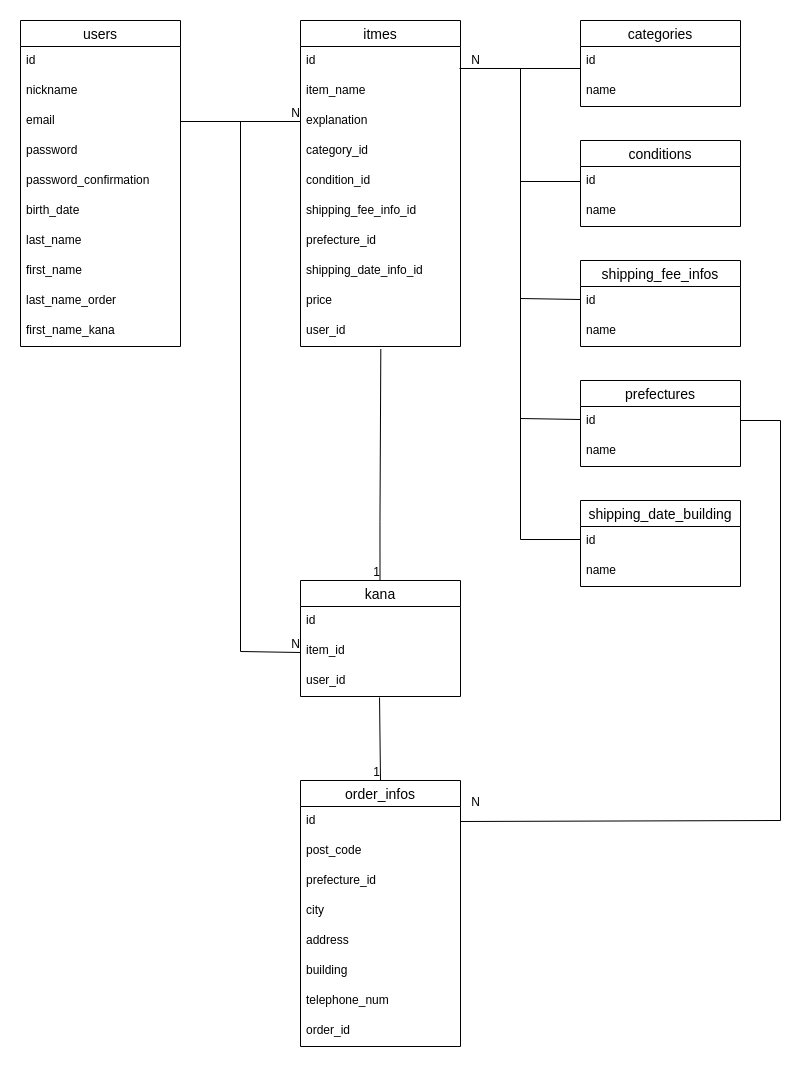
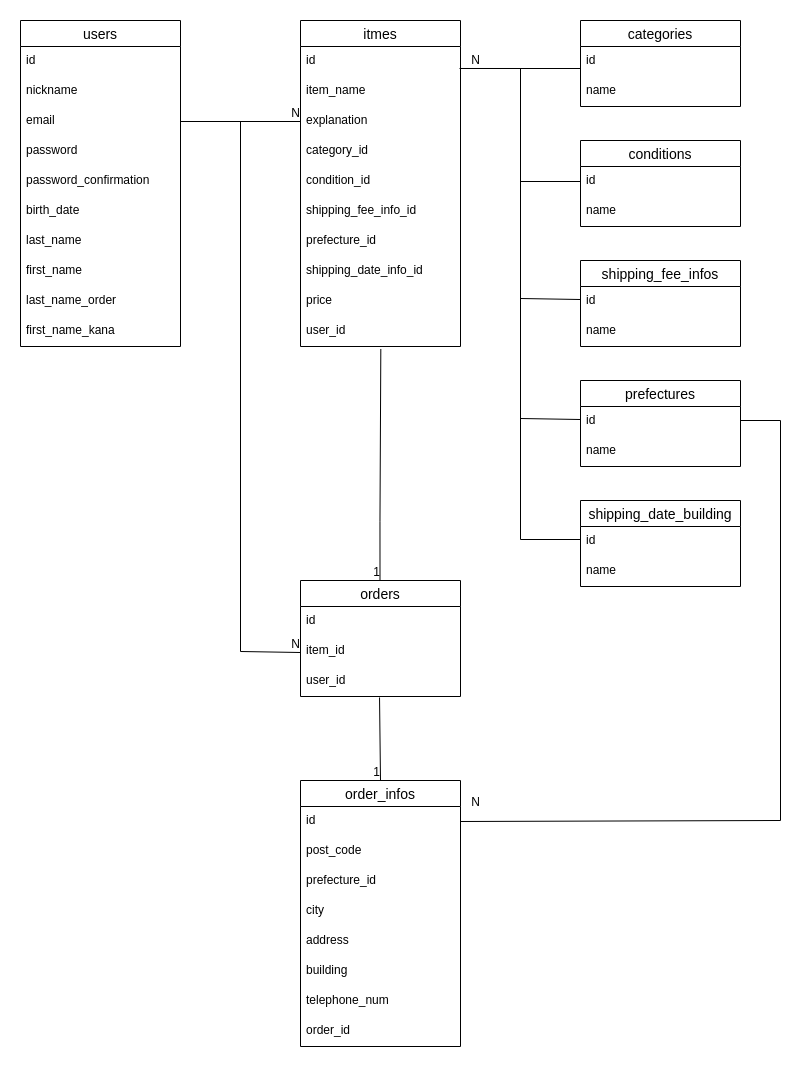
node "kana": label "kana" -> "orders"
